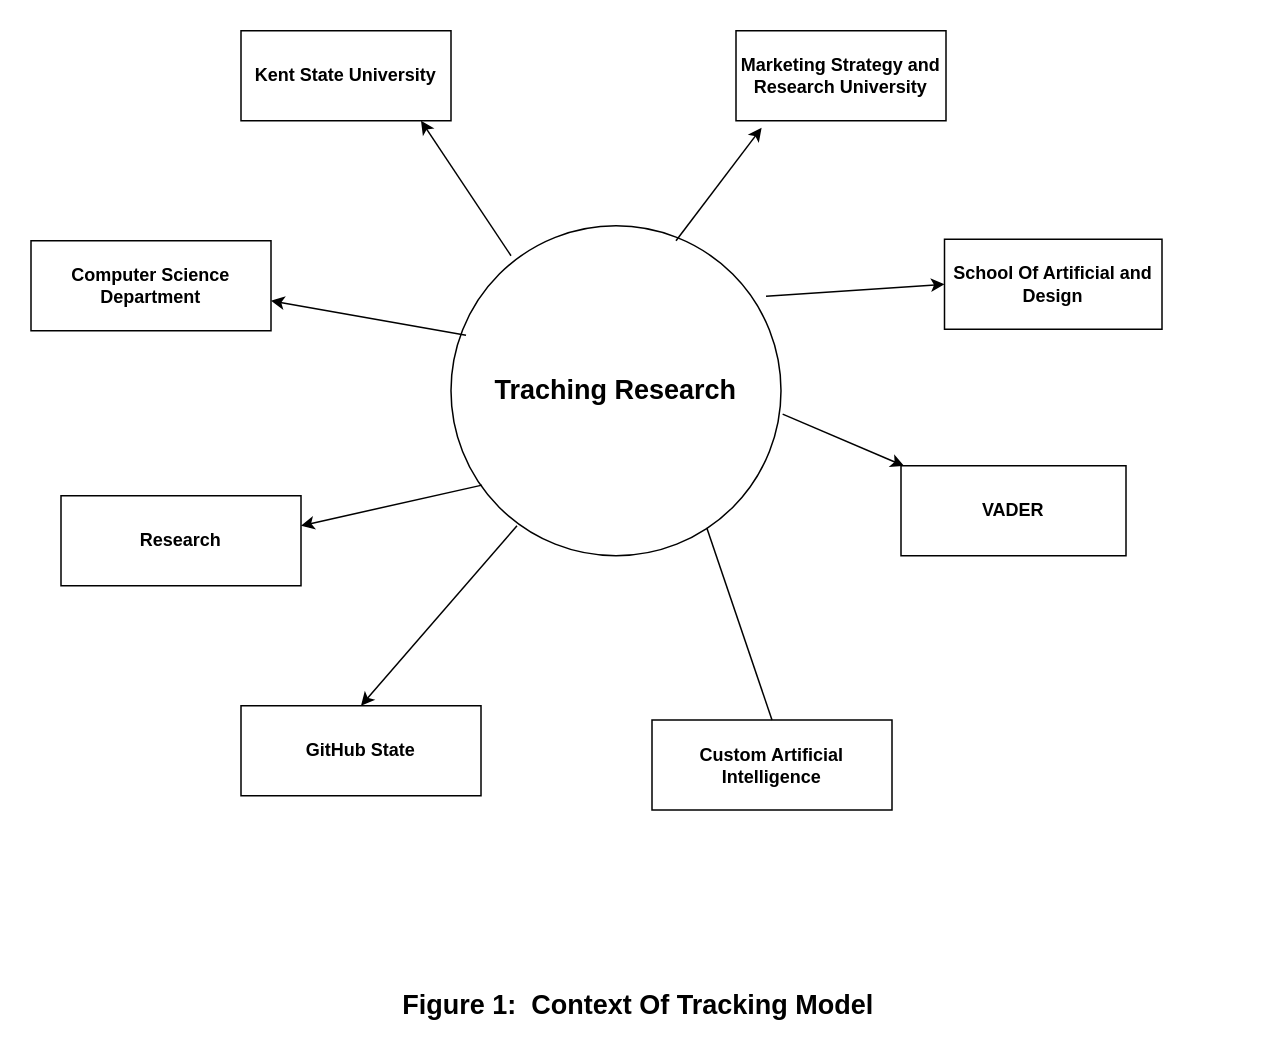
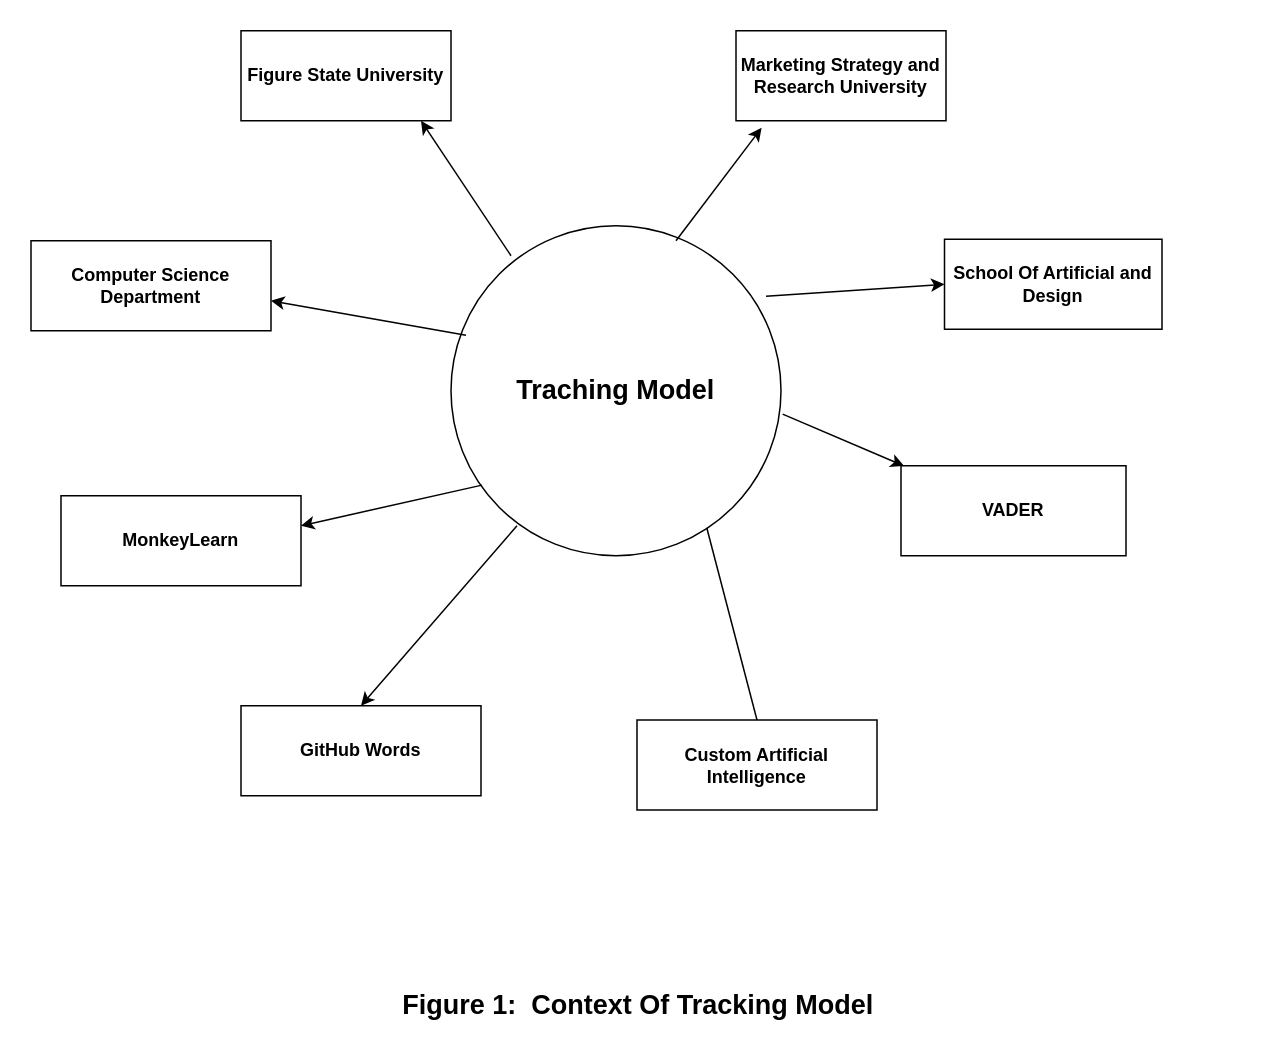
node "Kent State University": label "Kent State University" -> "Figure State University"
node "Traching Research": label "Traching Research" -> "Traching Model"
node "Research": label "Research" -> "MonkeyLearn"
node "GitHub State": label "GitHub State" -> "GitHub Words"
node "Custom Artificial Intelligence": moved (772, 765) -> (757, 765)
